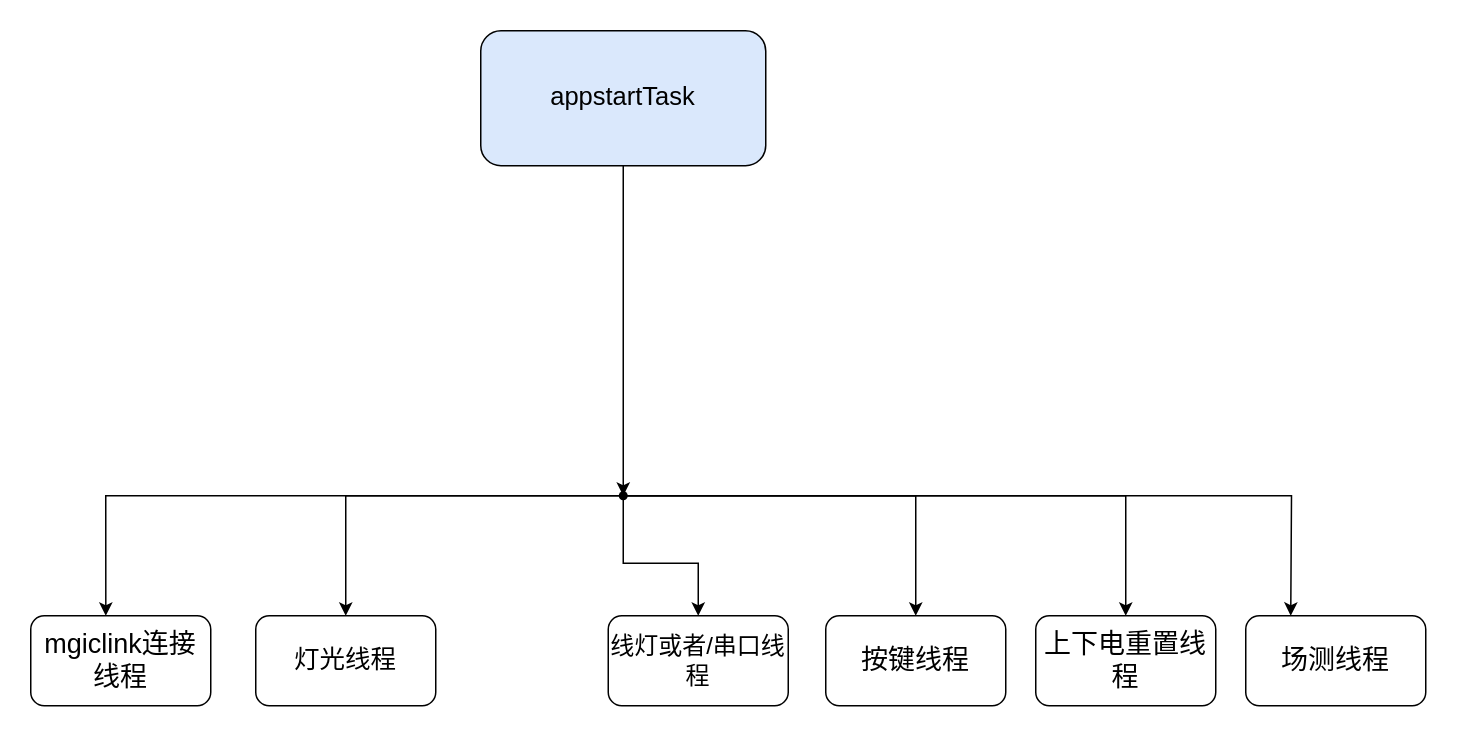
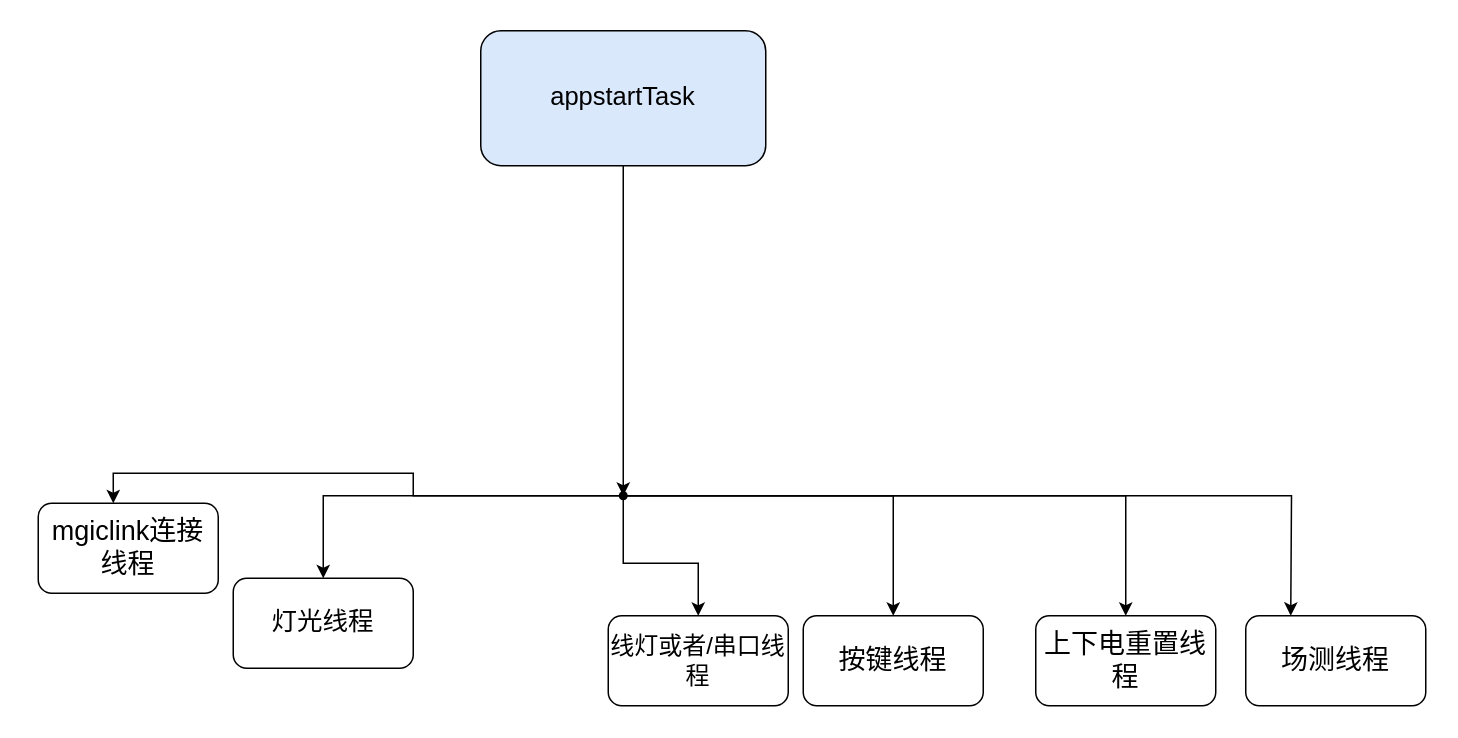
node "mgiclink连接线程": moved (121, 661) -> (128, 548)
node "灯光线程": moved (346, 661) -> (323, 623)
node "按键线程": moved (916, 661) -> (893, 661)
